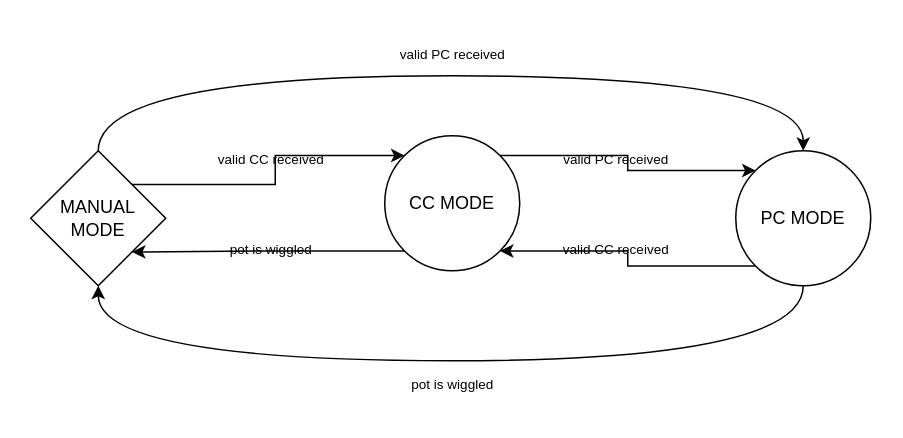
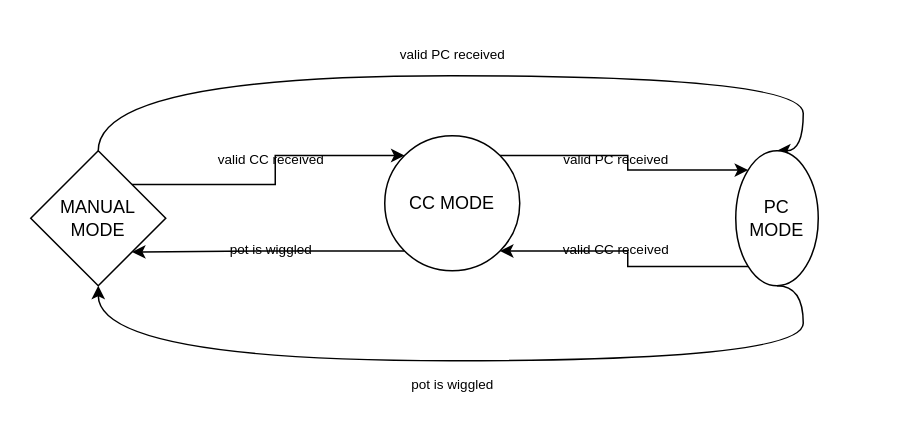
node "PC MODE": size 135x135 -> 83x135
